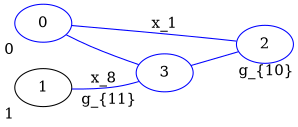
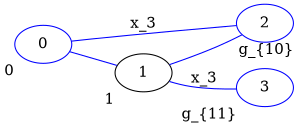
edge "0 0" -- "2 g_{10}": label "x_1" -> "x_3"
edge "0 0" -- "3 g_{11}": now "0 0" -- "1 1"
edge "2 g_{10}" -- "3 g_{11}": now "2 g_{10}" -- "1 1"
edge "3 g_{11}" -- "1 1": label "x_8" -> "x_3"
